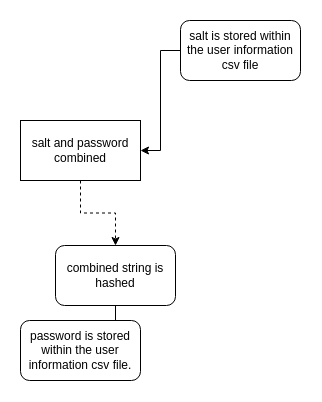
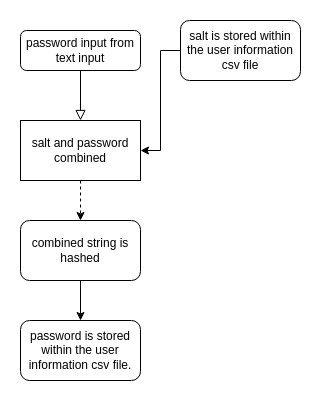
node "password input from text input": added
edge "password input from text input" -> "salt and password combined": added
node "combined string is hashed": moved (116, 276) -> (81, 251)
